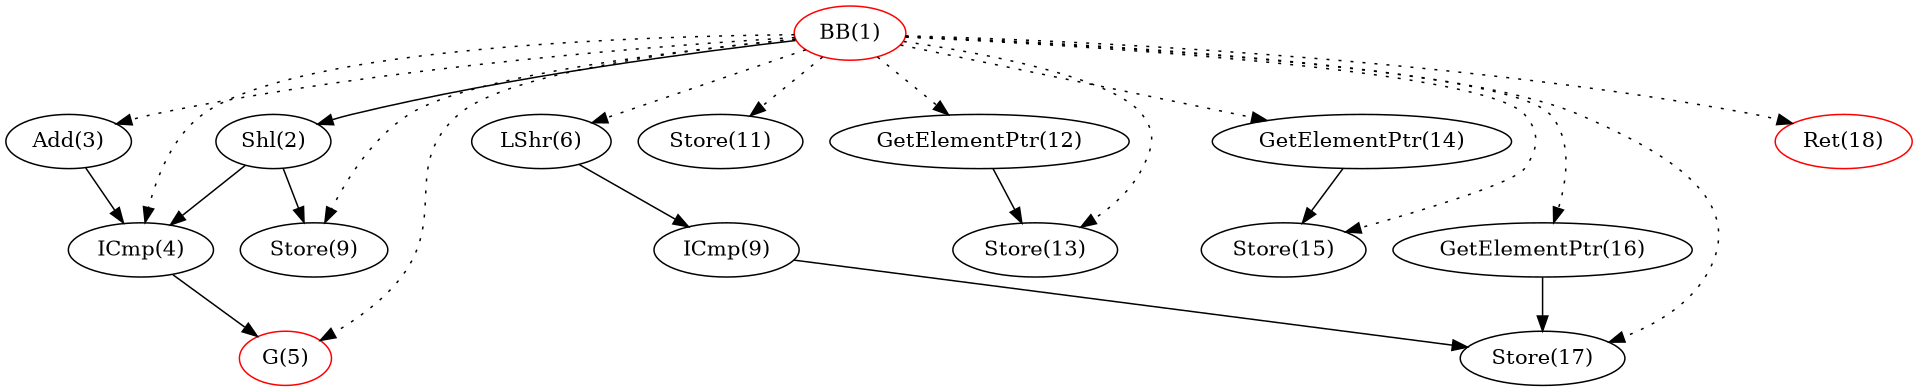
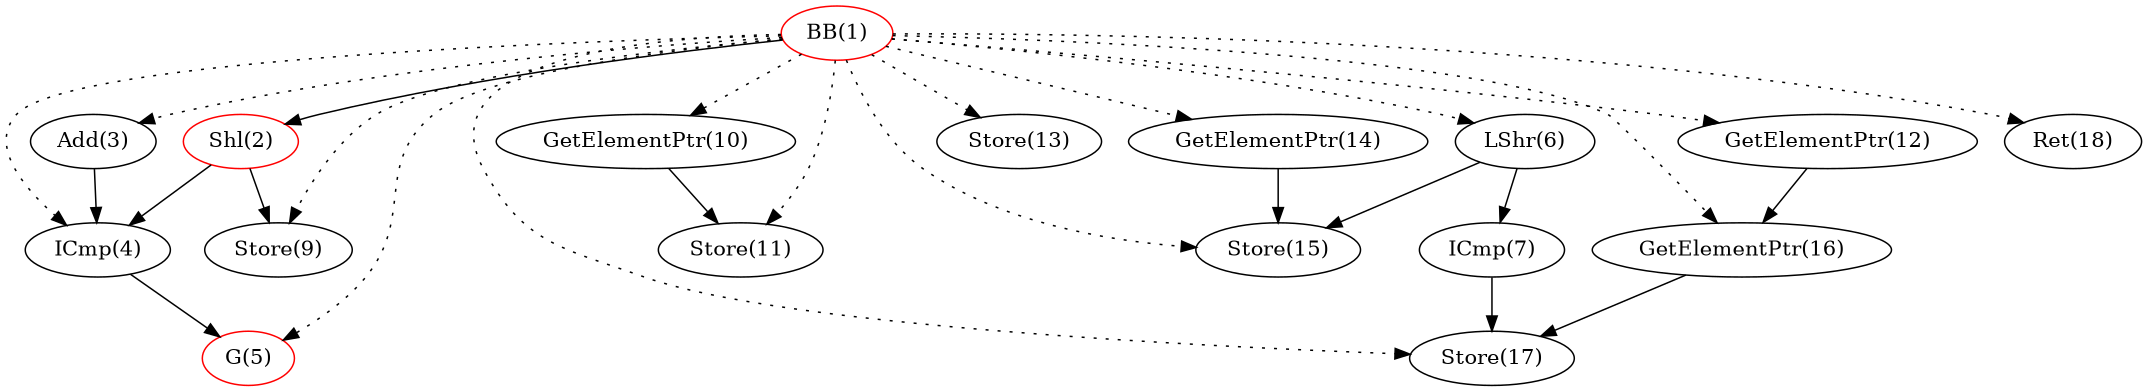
node "Shl(2)": color black -> red
node "GetElementPtr(10)": added
node "Ret(18)": color red -> black
edge "GetElementPtr(12)" -> "Store(13)": now "GetElementPtr(12)" -> "GetElementPtr(16)"
edge "LShr(6)" -> "Store(15)": added
node "ICmp(9)": label "ICmp(9)" -> "ICmp(7)"
